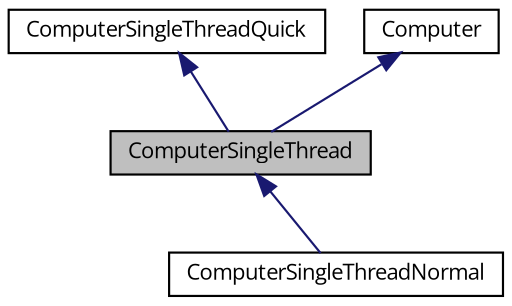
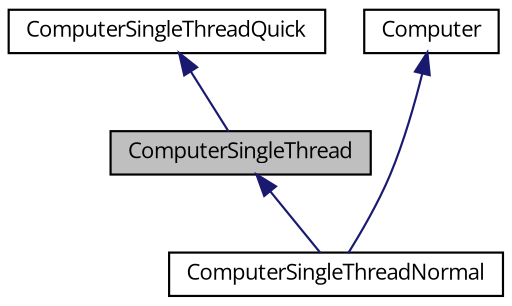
edge "ComputerSingleThread" -> "Computer": now "ComputerSingleThreadNormal" -> "Computer"
